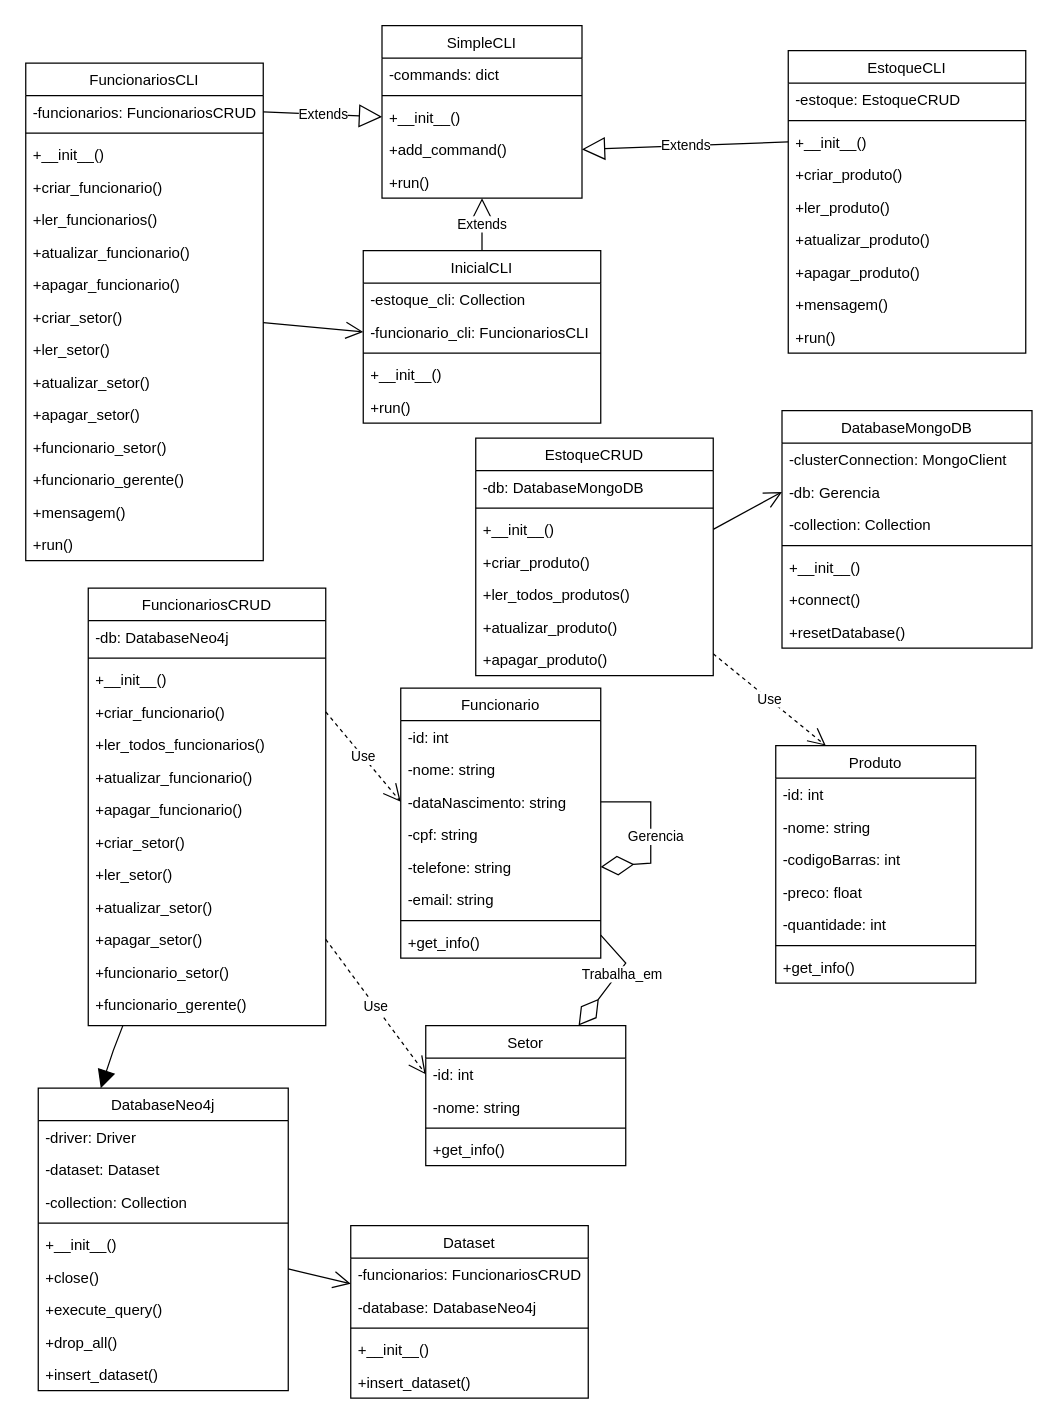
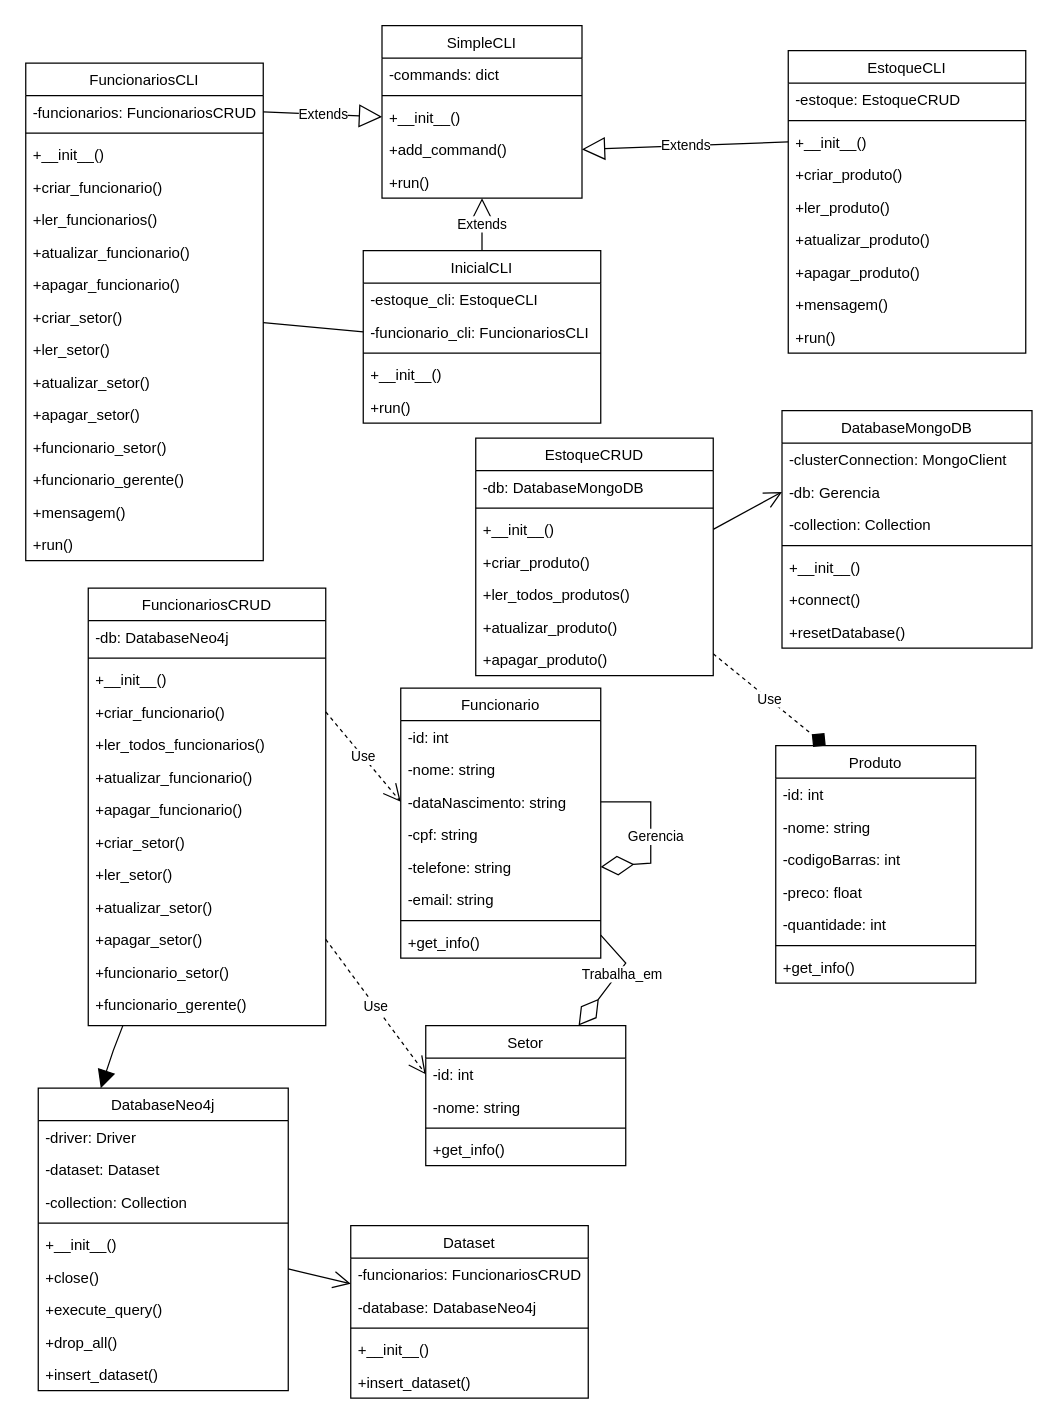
node "-estoque_cli: Collection": label "-estoque_cli: Collection" -> "-estoque_cli: EstoqueCLI"
edge "FuncionariosCLI" -> "-funcionario_cli: FuncionariosCLI": arrowhead open -> none
edge "EstoqueCRUD" -> "Produto": arrowhead open -> diamond
